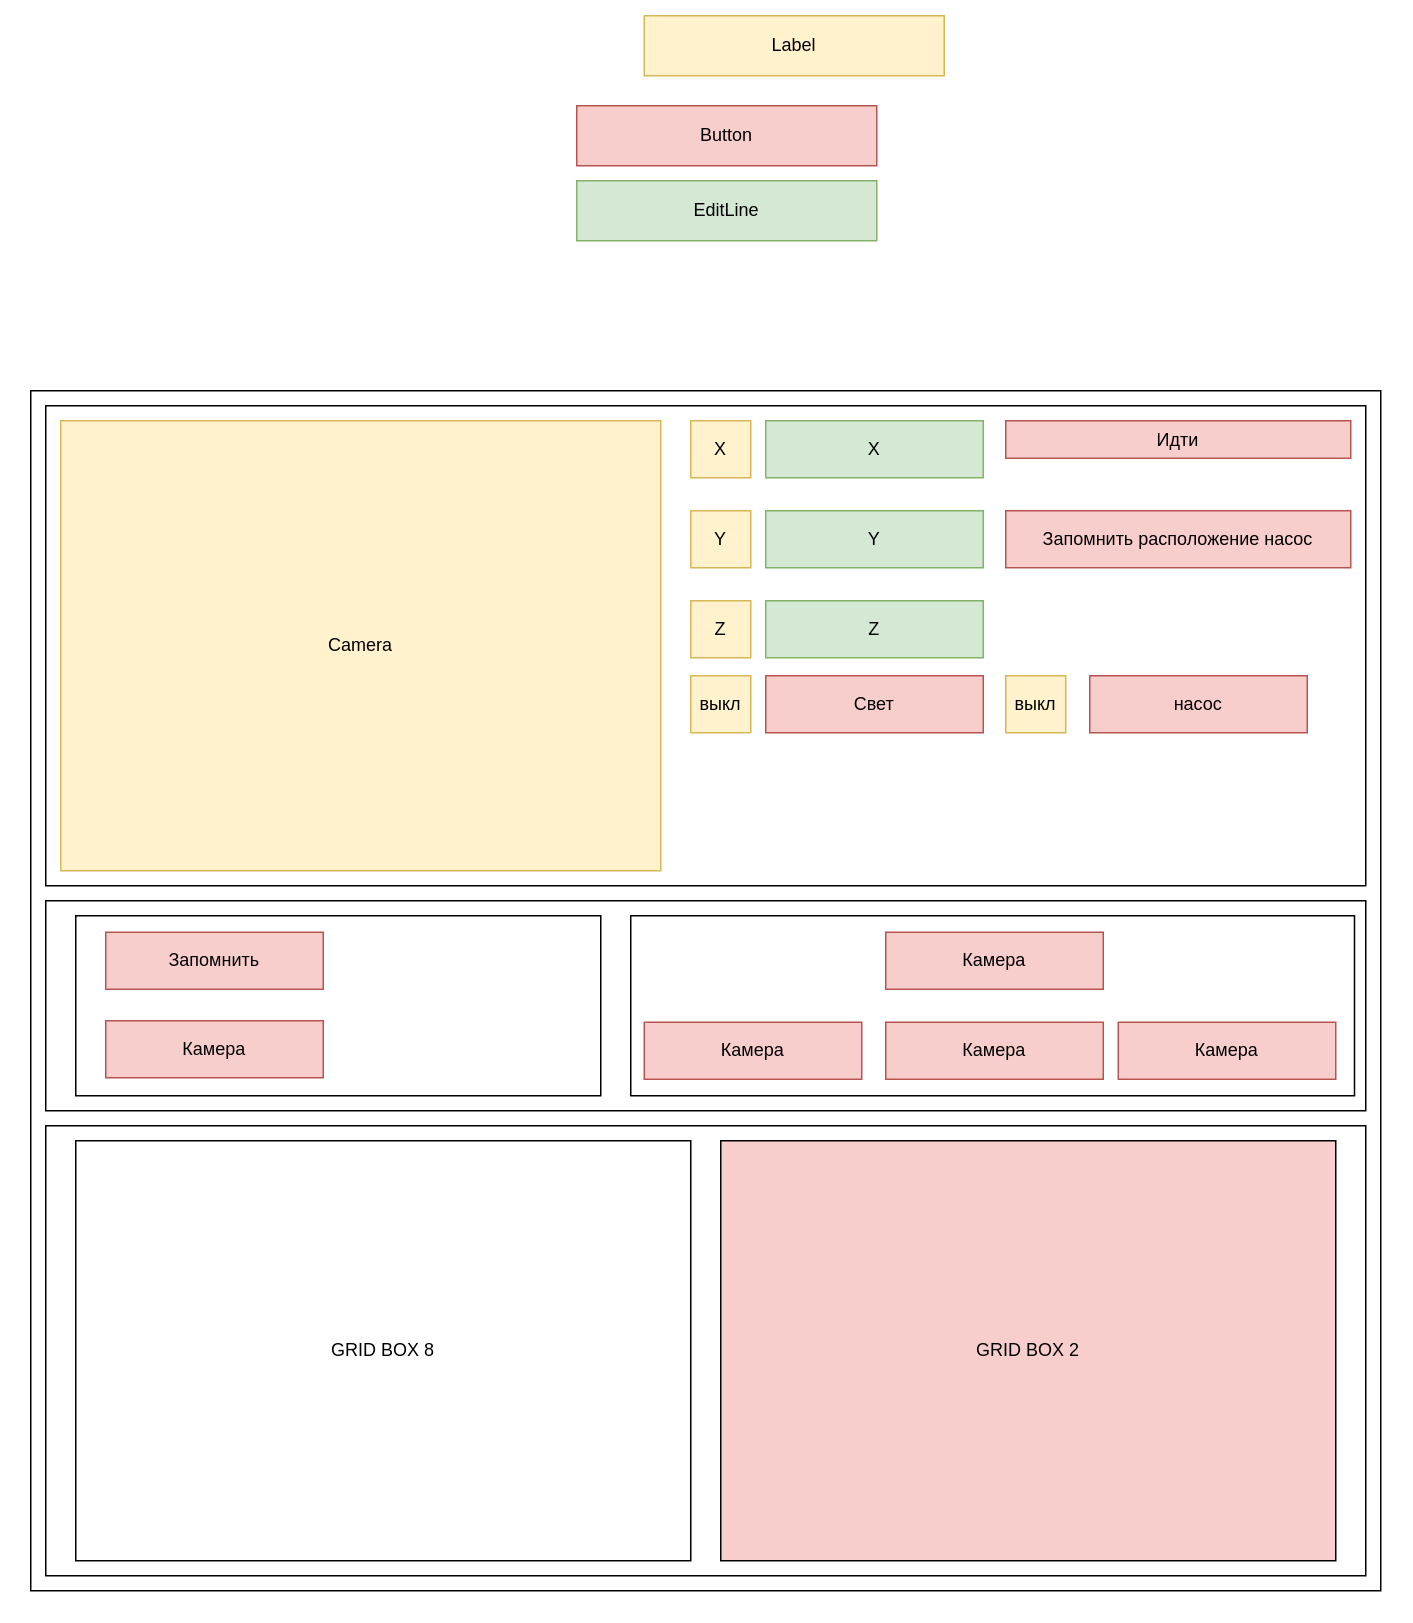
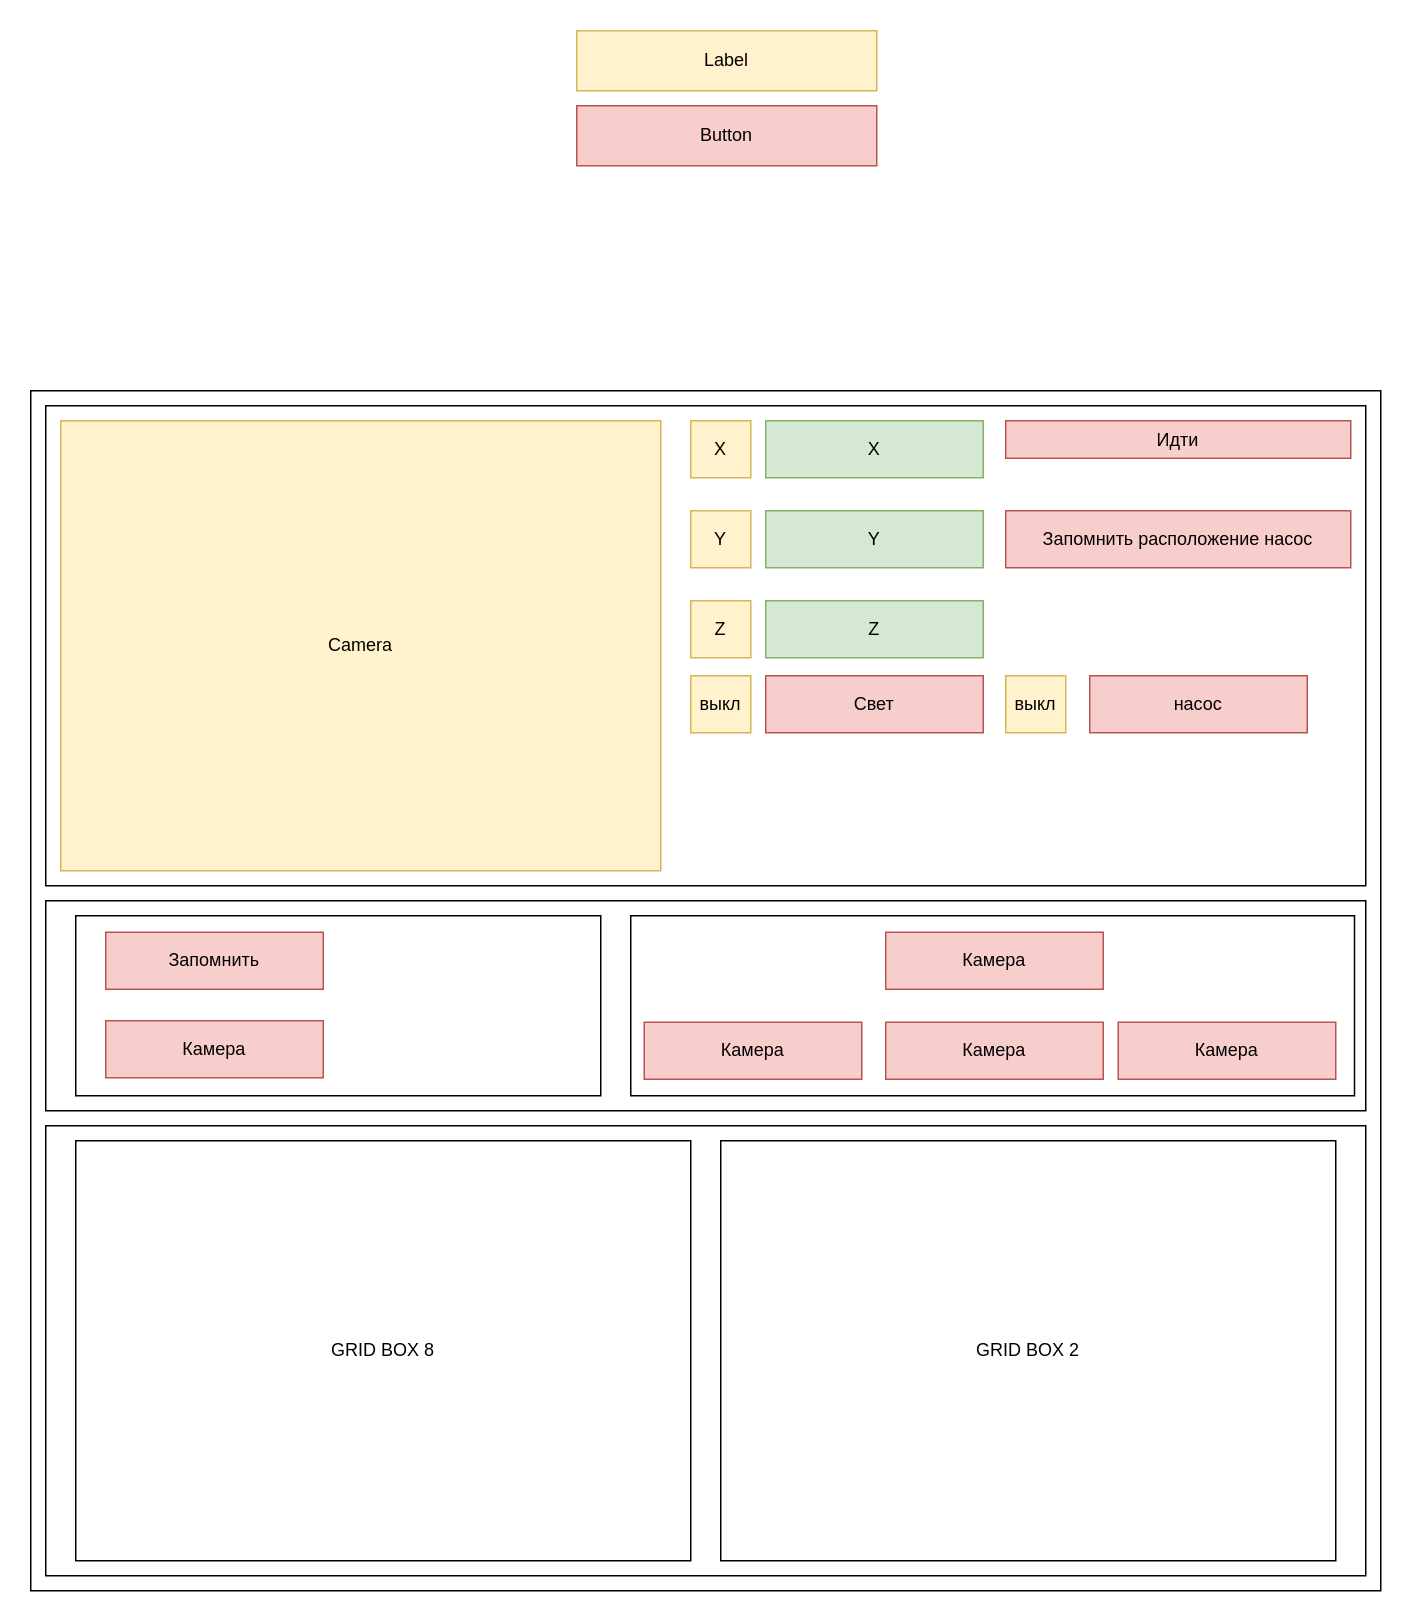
node "Label": moved (794, 46) -> (727, 61)
node "EditLine": removed
node "GRID BOX 2": fillcolor #f8cecc -> #ffffff
